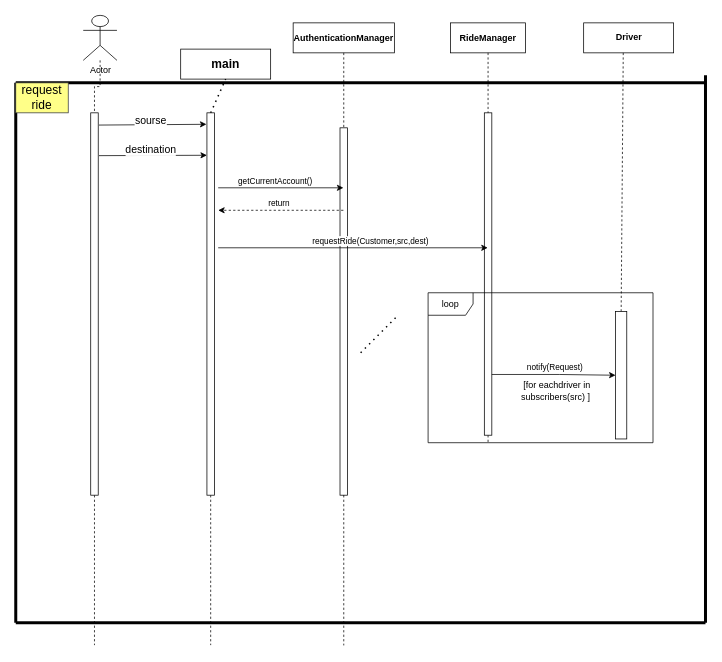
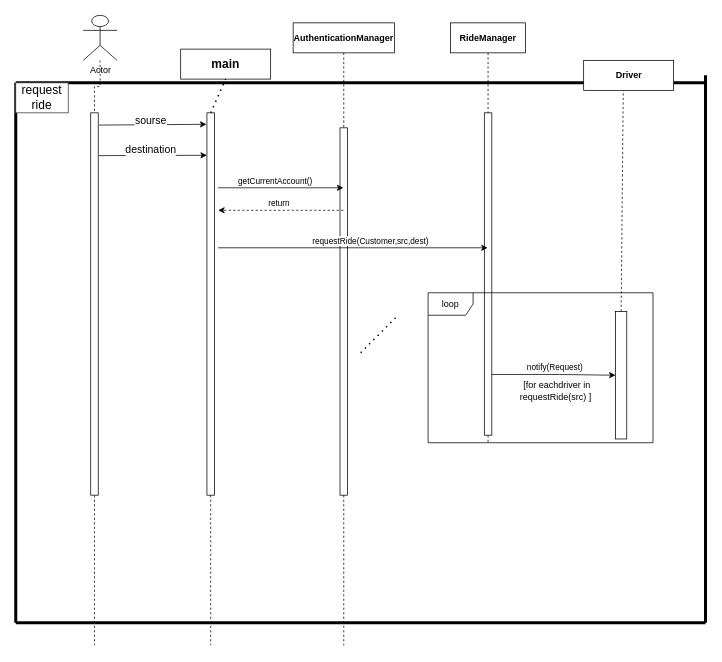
node "Driver": moved (629, 38) -> (629, 75)
node "request ride": fillcolor #ffff88 -> #ffffff
node "[for eachdriver in subscribers(src) ]": label "[for eachdriver in subscribers(src) ]" -> "[for eachdriver in requestRide(src) ]"
